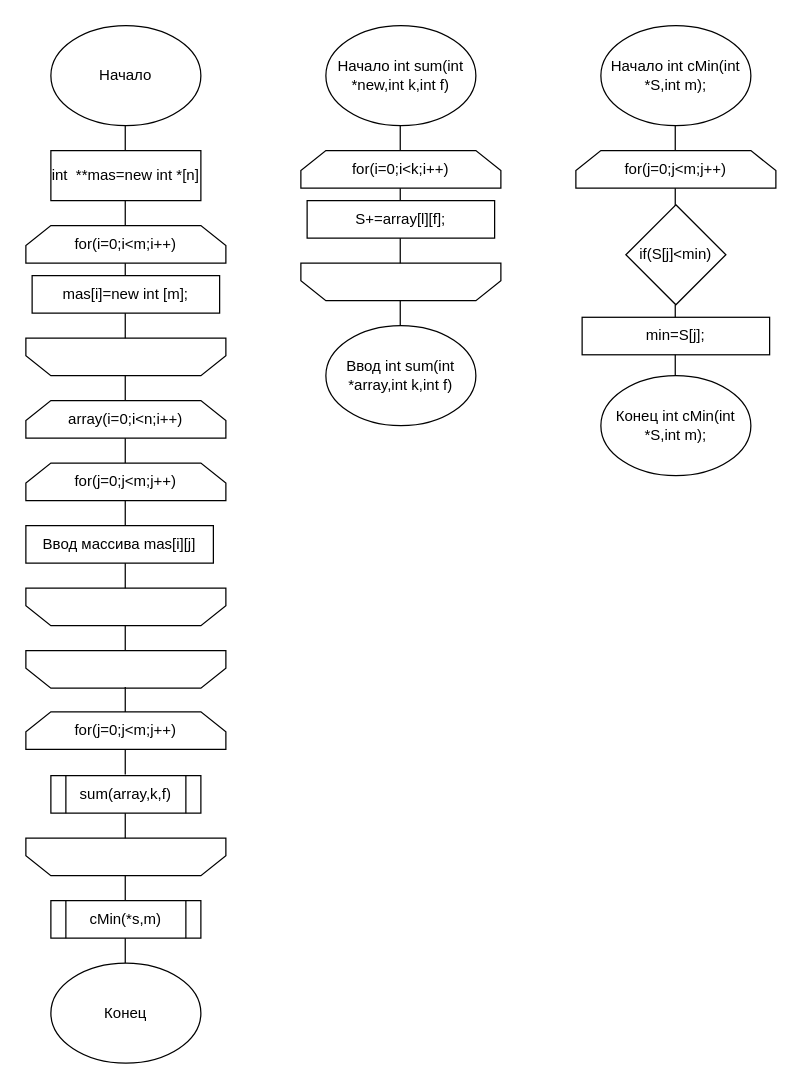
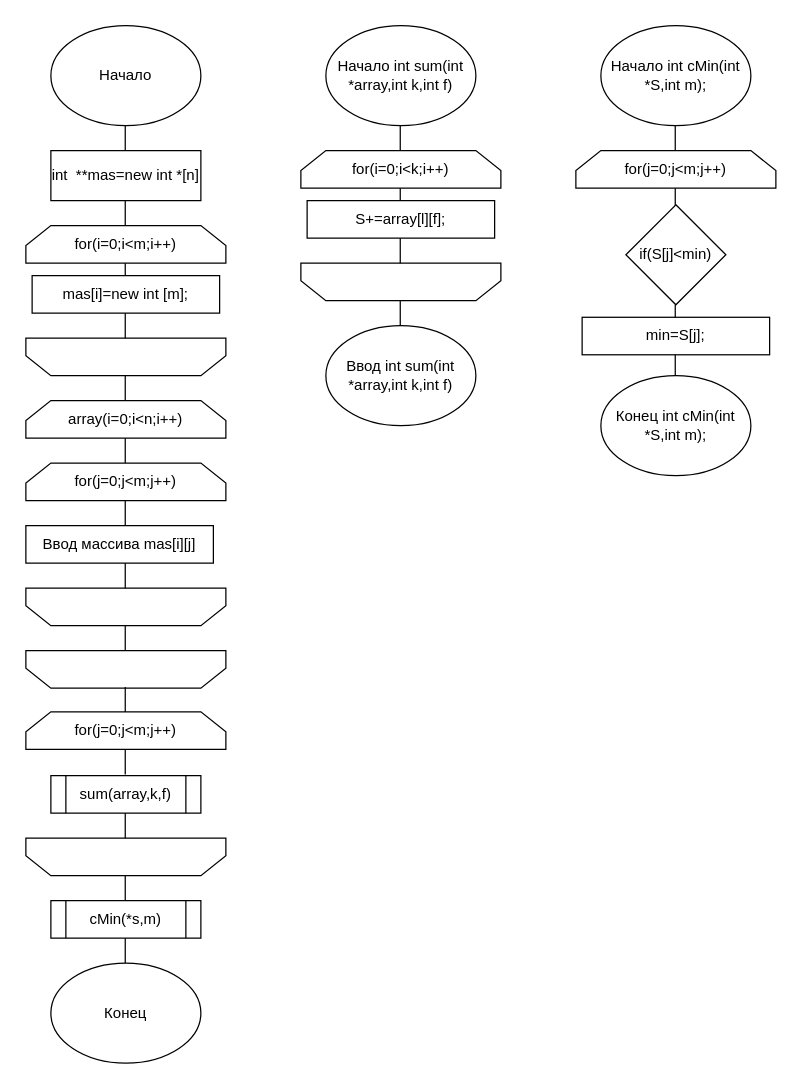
node "Начало int sum(int *new,int k,int f)": label "Начало int sum(int *new,int k,int f)" -> "Начало int sum(int *array,int k,int f)"
